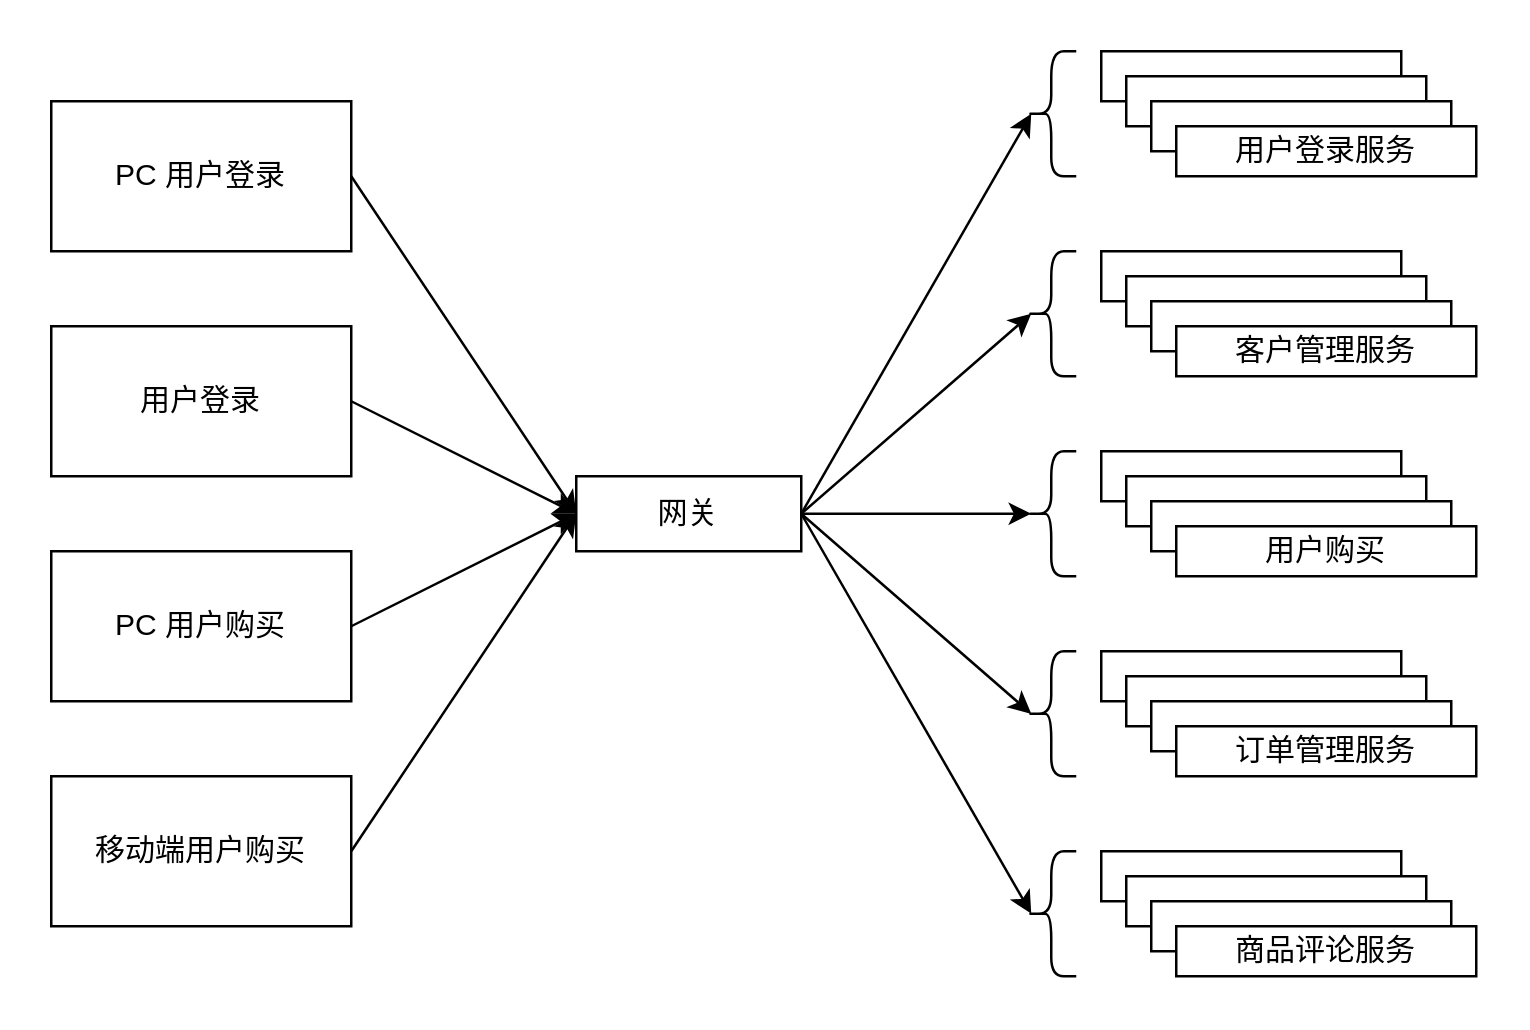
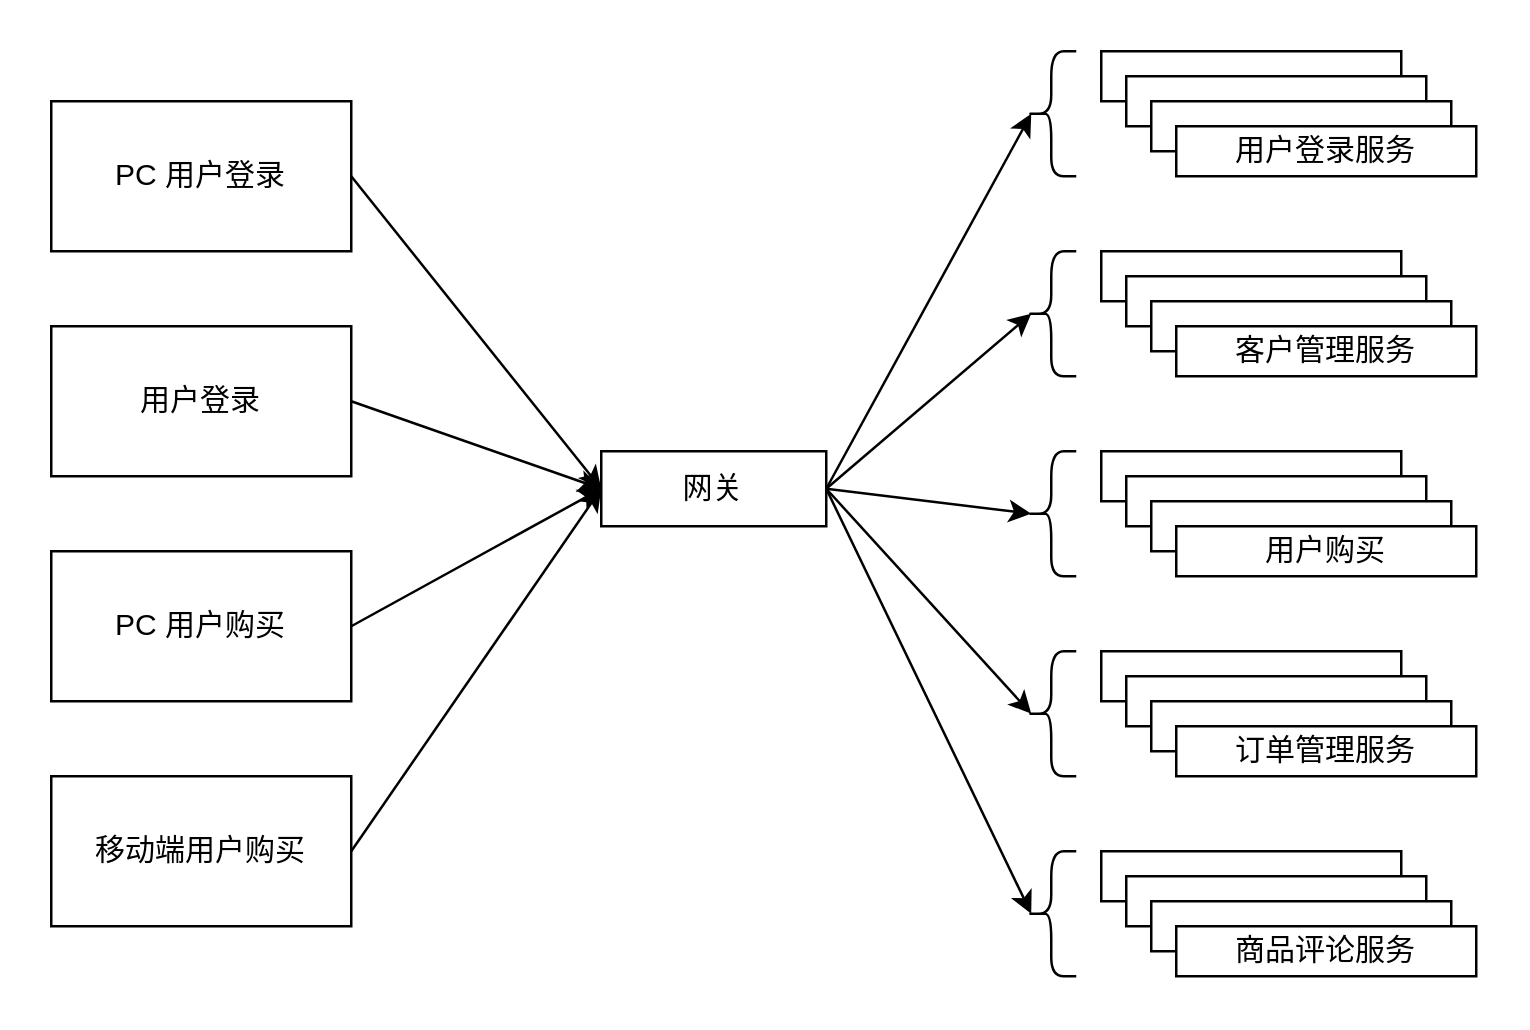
node "网关": moved (689, 514) -> (714, 489)
